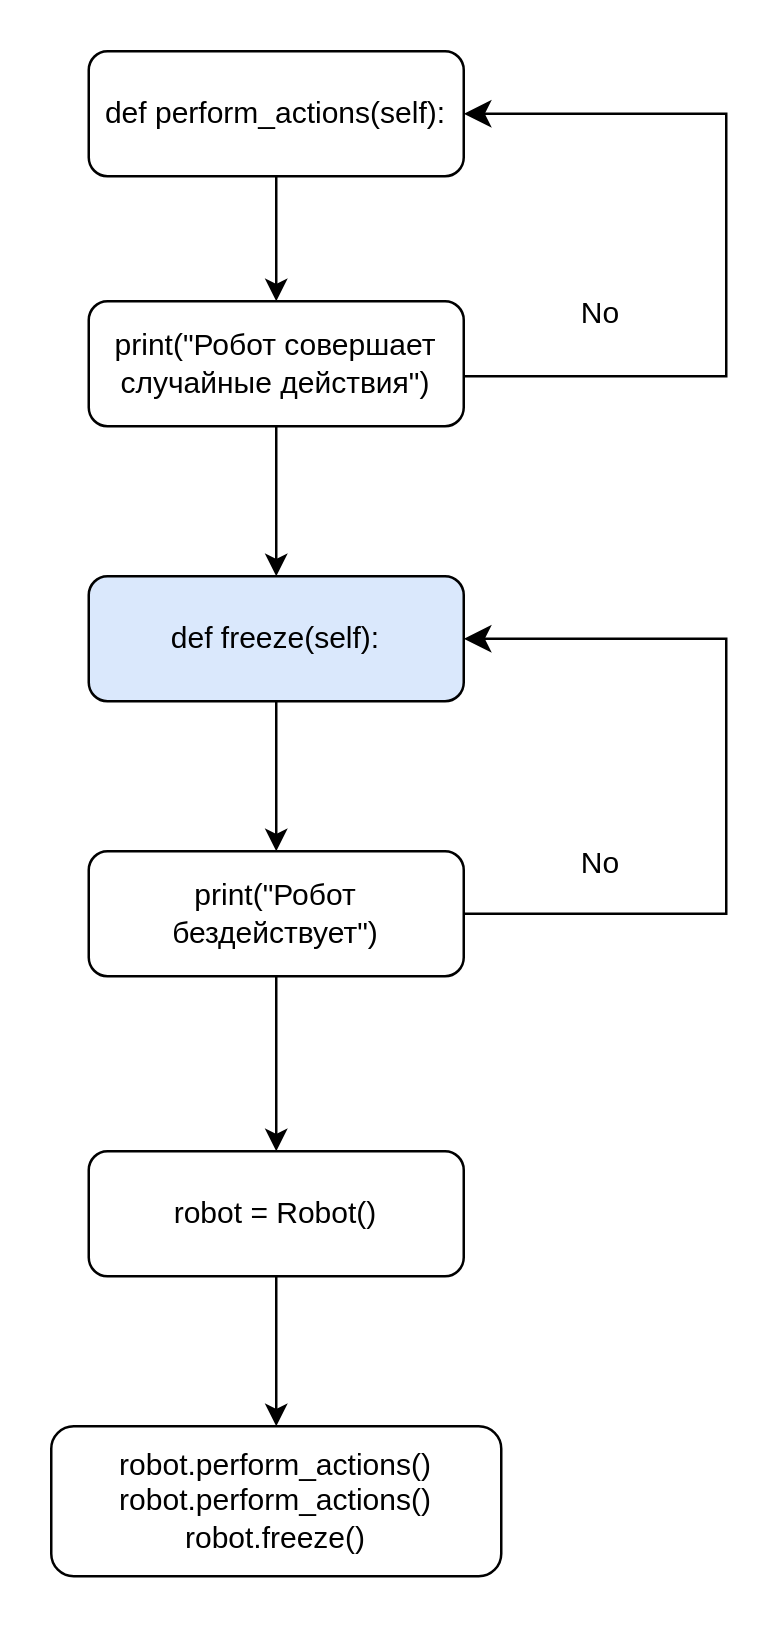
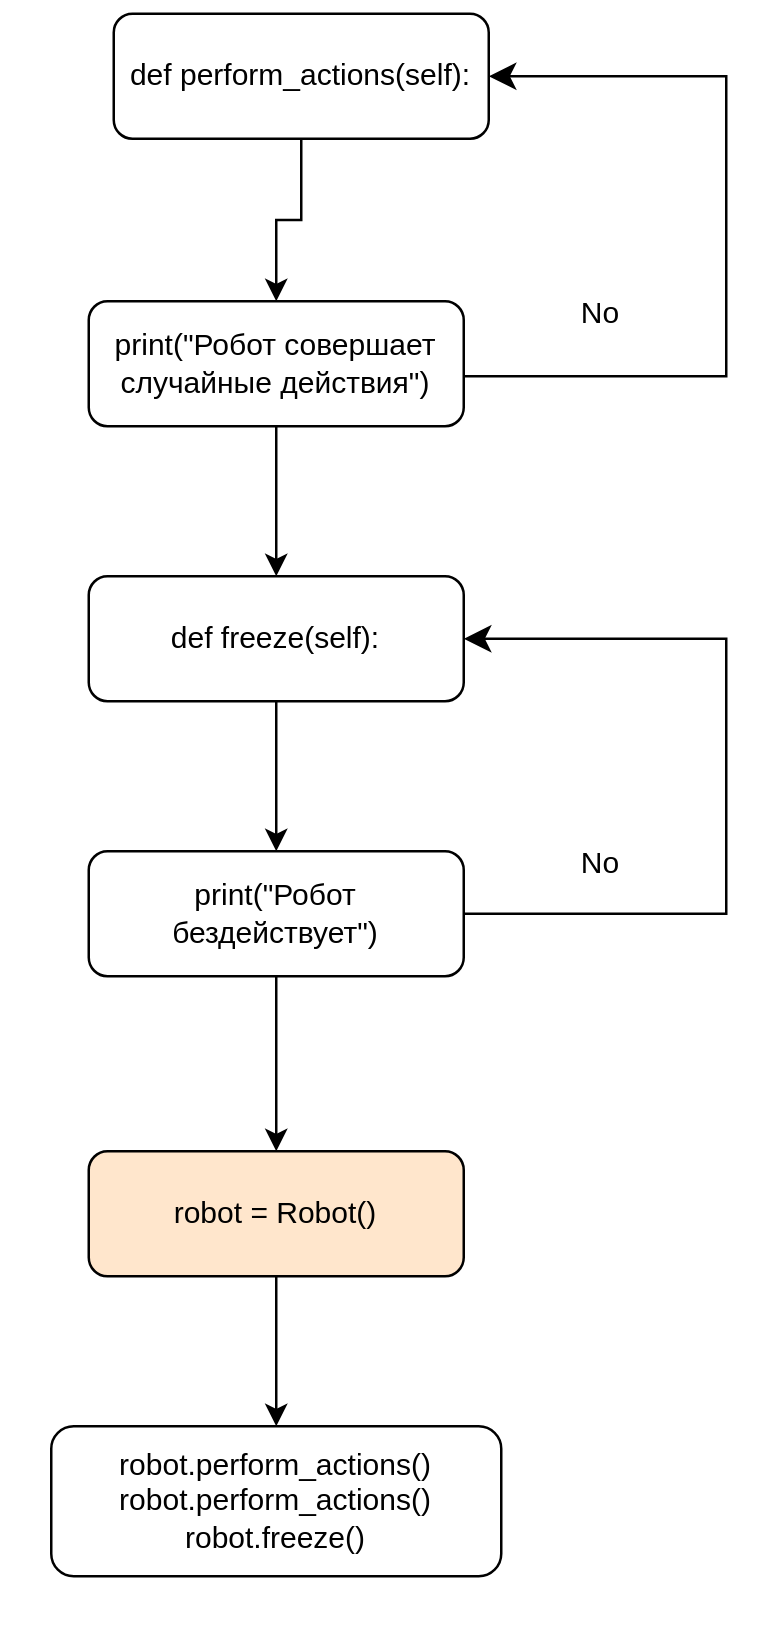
node "def perform_actions(self):": moved (276, 114) -> (301, 76)
node "def freeze(self):": fillcolor #dae8fc -> #ffffff
node "robot = Robot()": fillcolor #ffffff -> #ffe6cc
